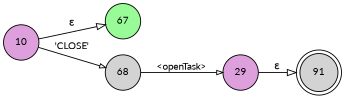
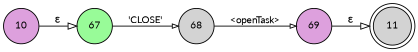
edge "10" -> "68": now "67" -> "68"
node "29": label "29" -> "69"
node "91": label "91" -> "11"
